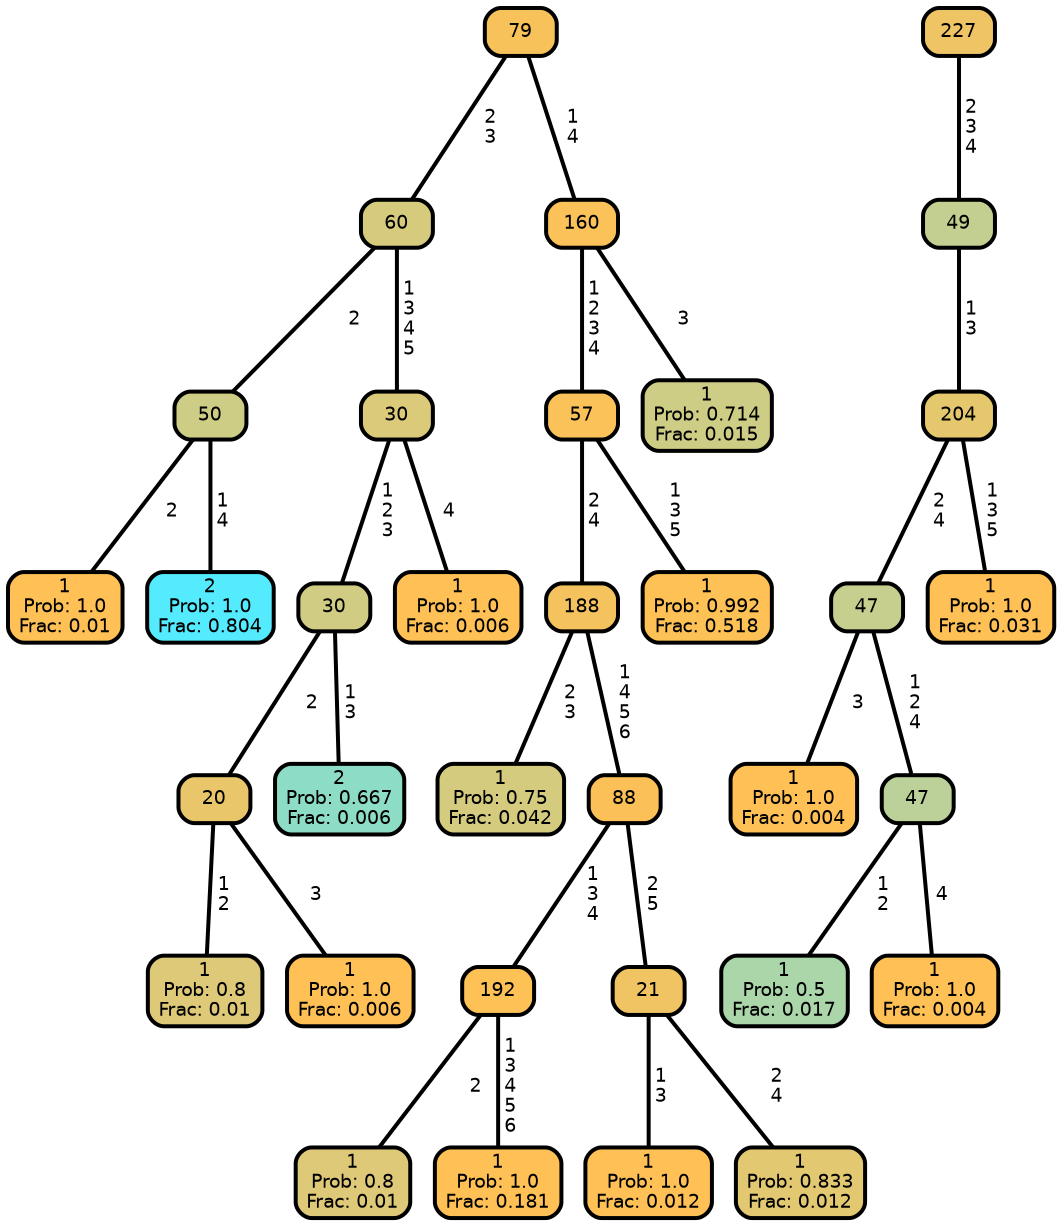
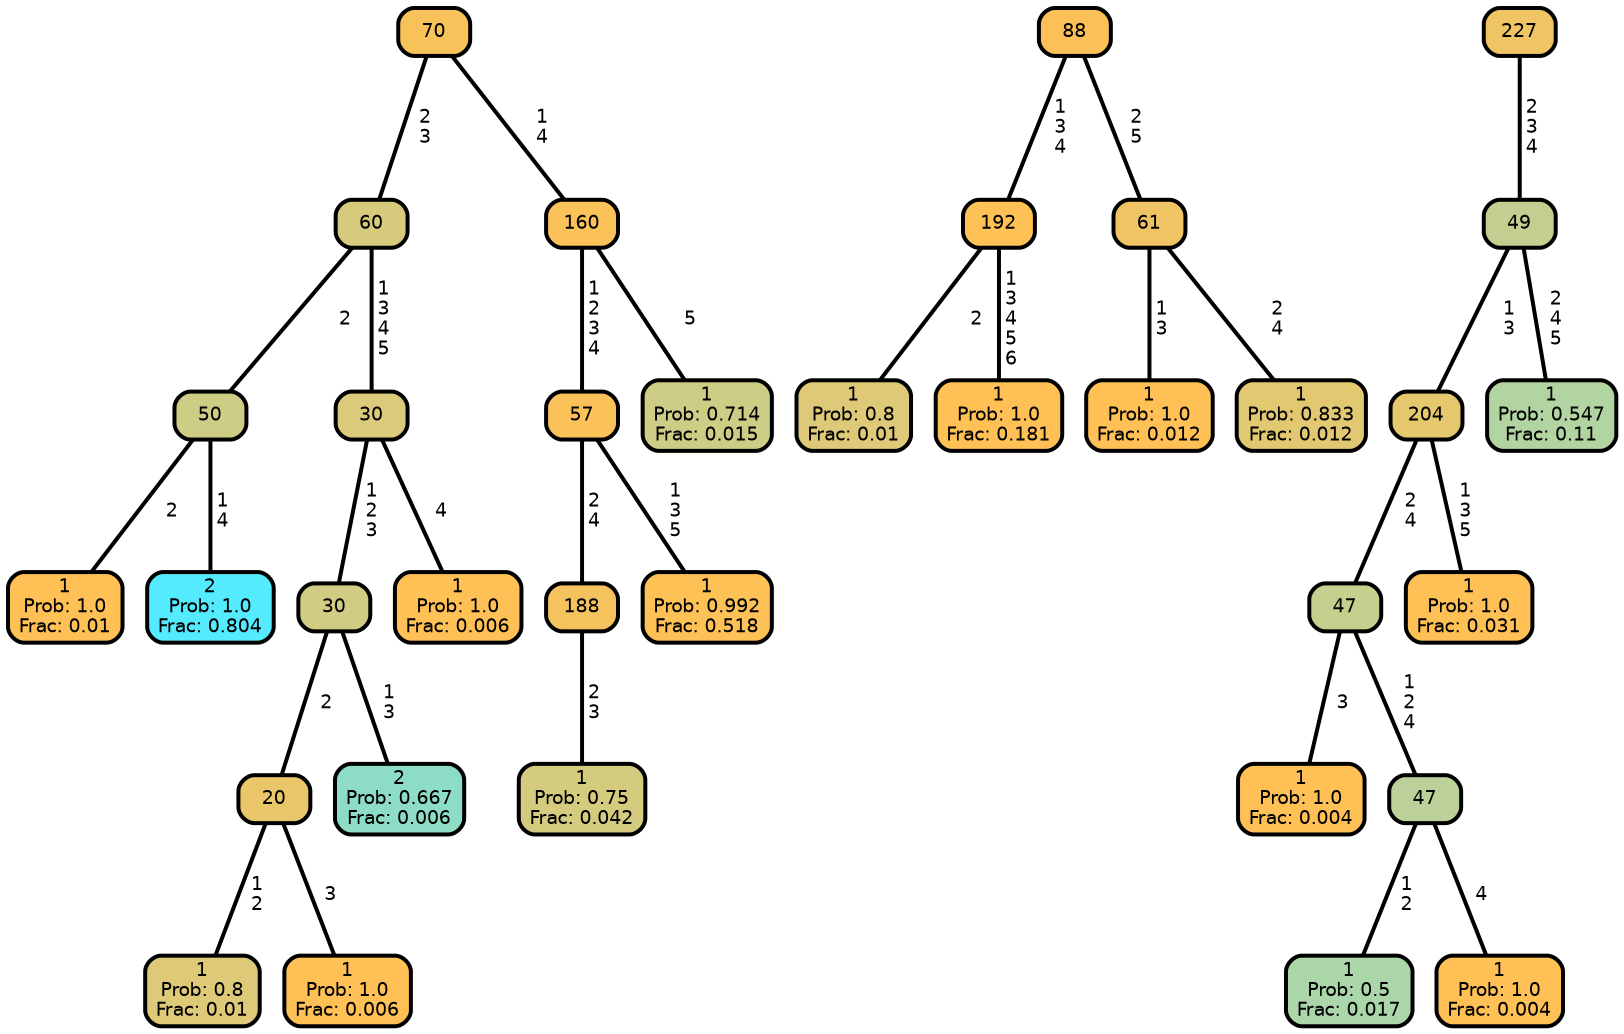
node "79": label "79" -> "70"
edge "160" -- "1 Prob: 0.714 Frac: 0.015": label " 3" -> " 5"
node "1 Prob: 0.547 Frac: 0.11": added
edge "188" -- "88": removed, label "1 4 5 6"
node "21": label "21" -> "61"
